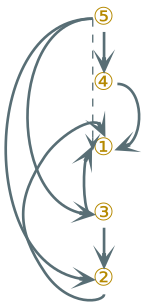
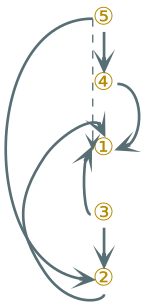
edge "⑤" -> "③": removed
